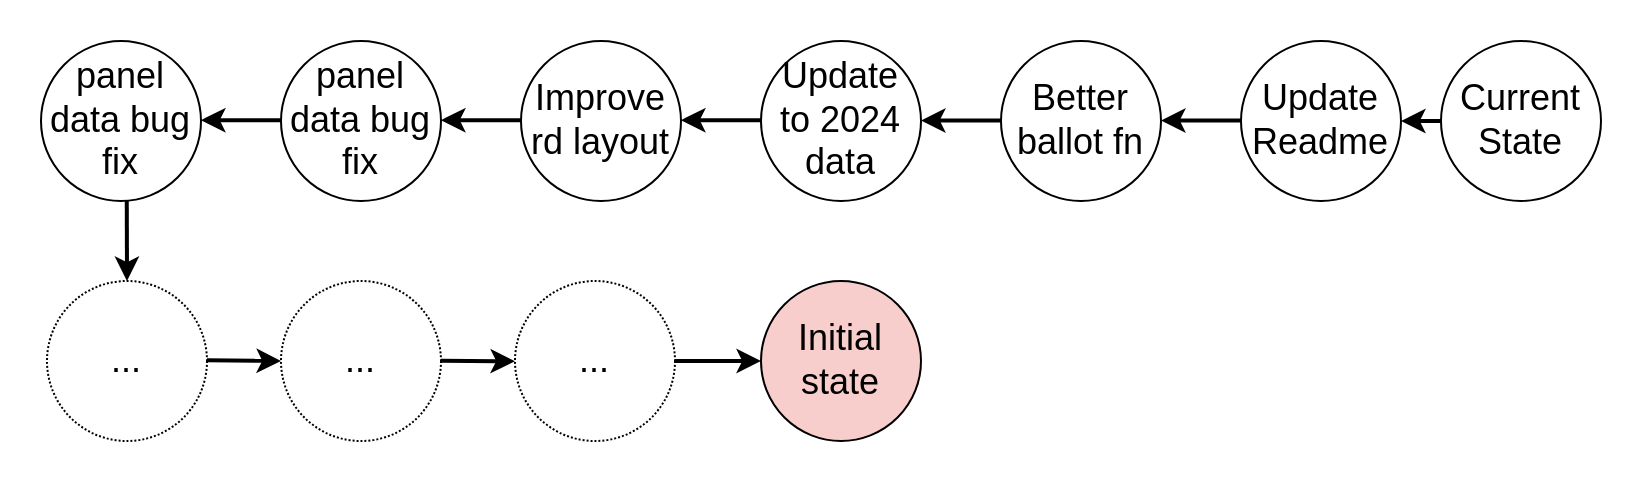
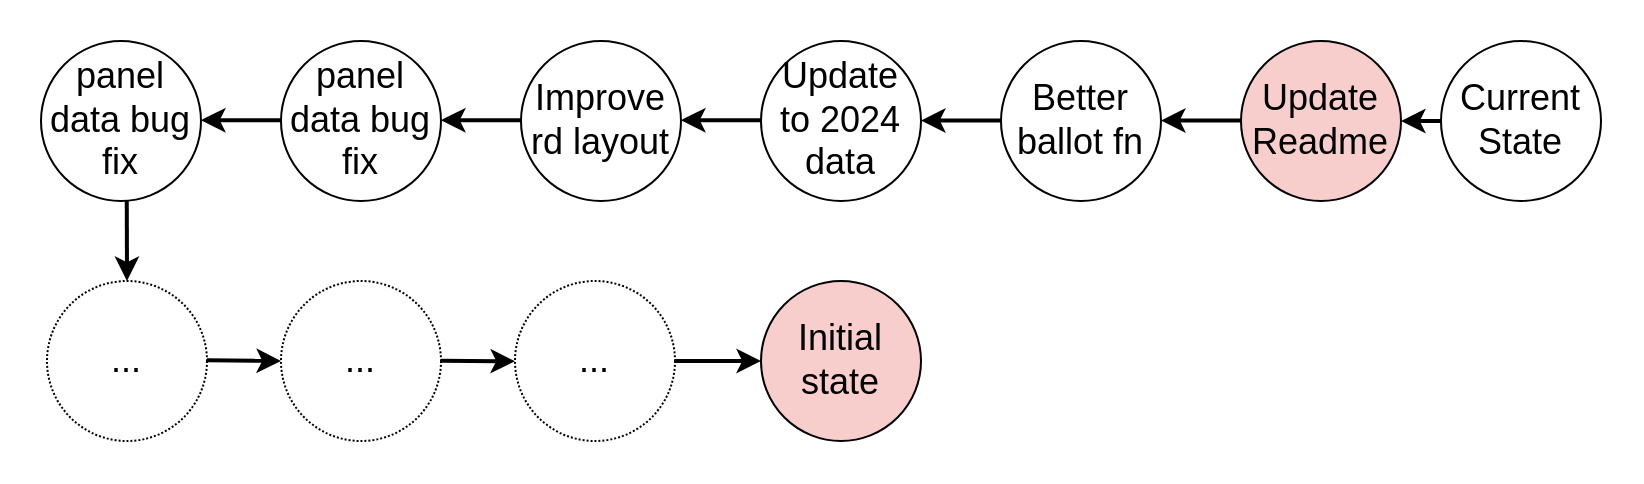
node "Update Readme": fillcolor #ffffff -> #f8cecc
